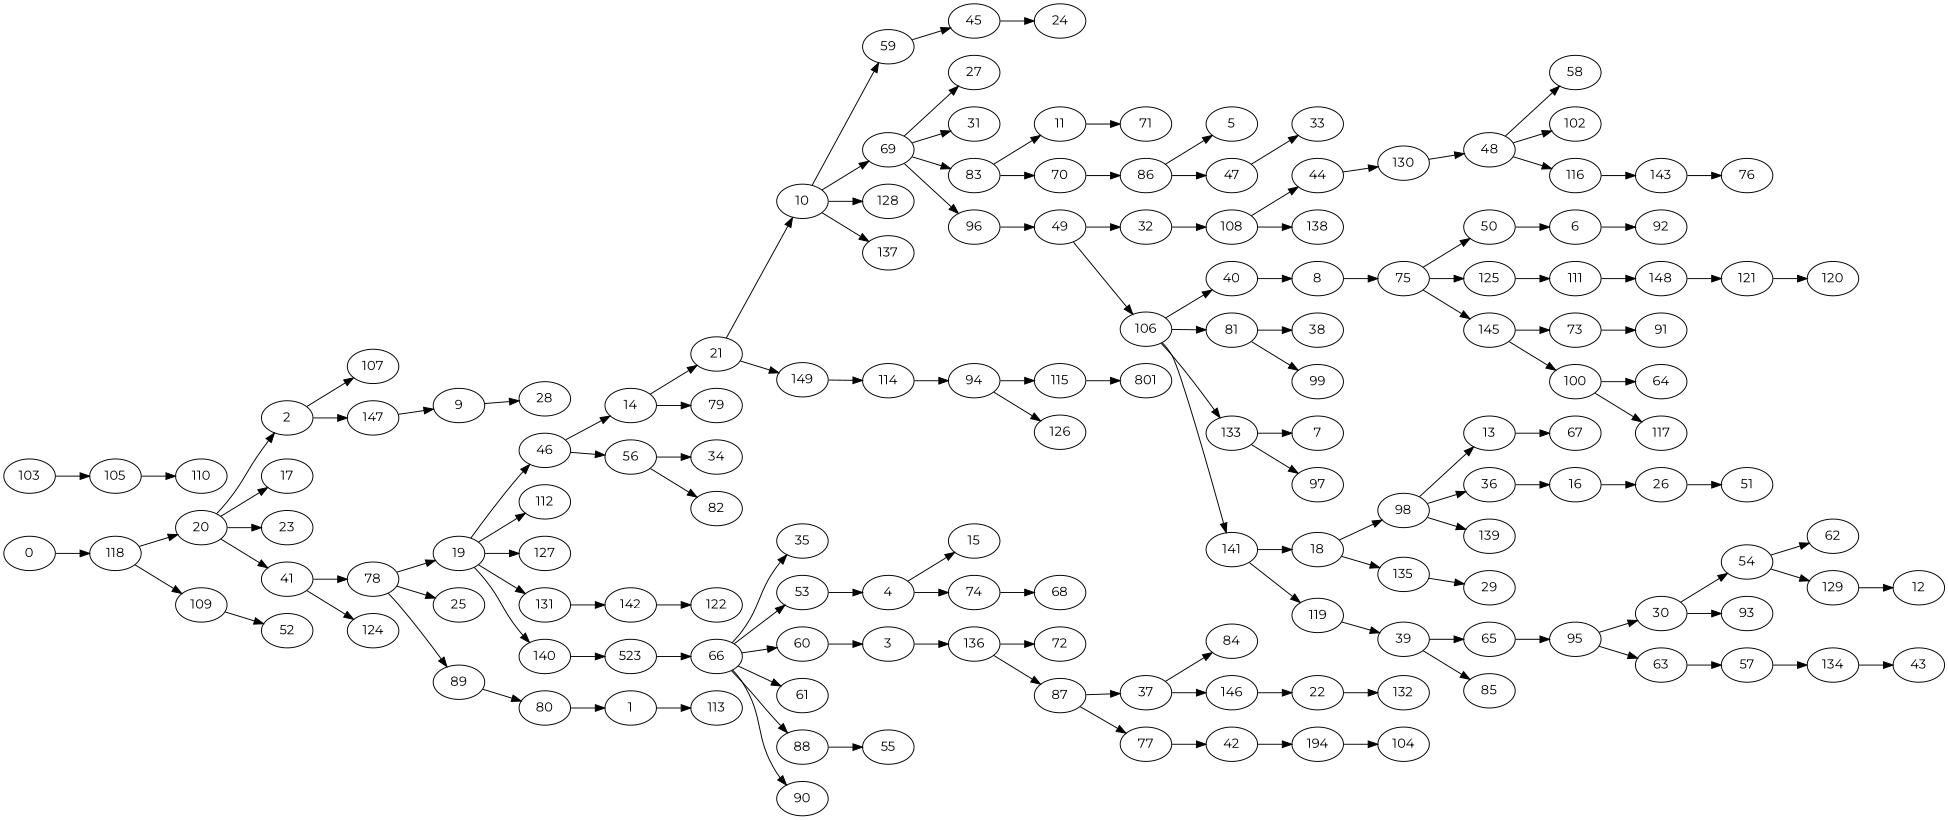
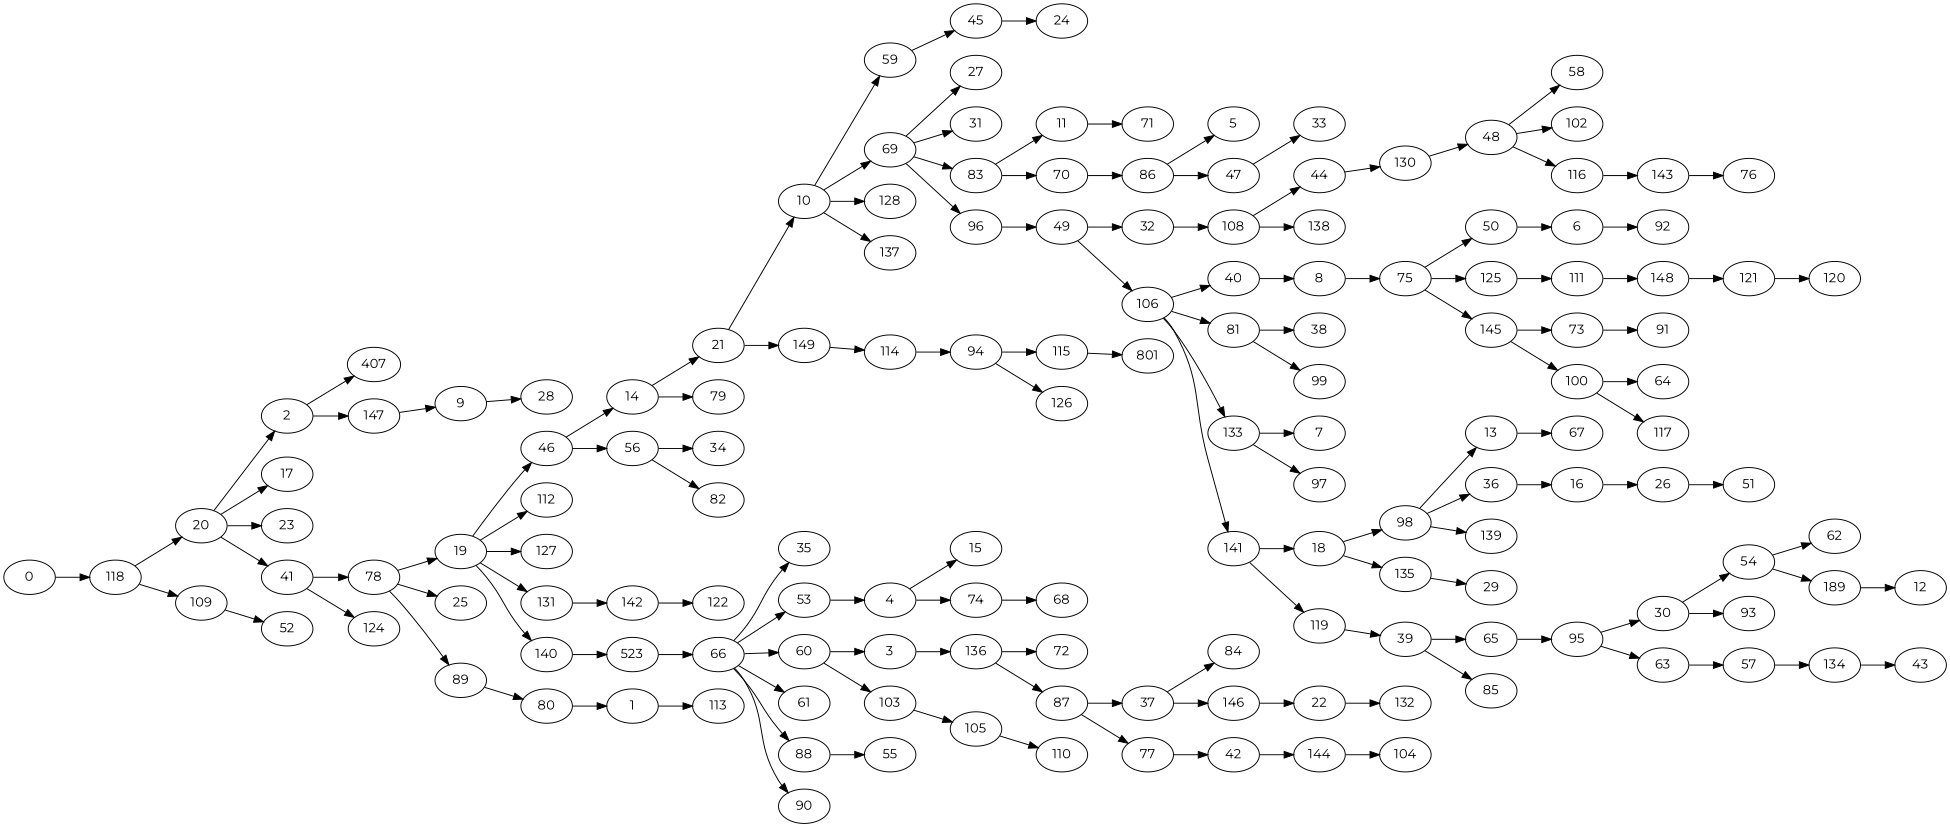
node "107": label "107" -> "407"
node "129": label "129" -> "189"
edge "60" -> "103": added
node "194": label "194" -> "144"
